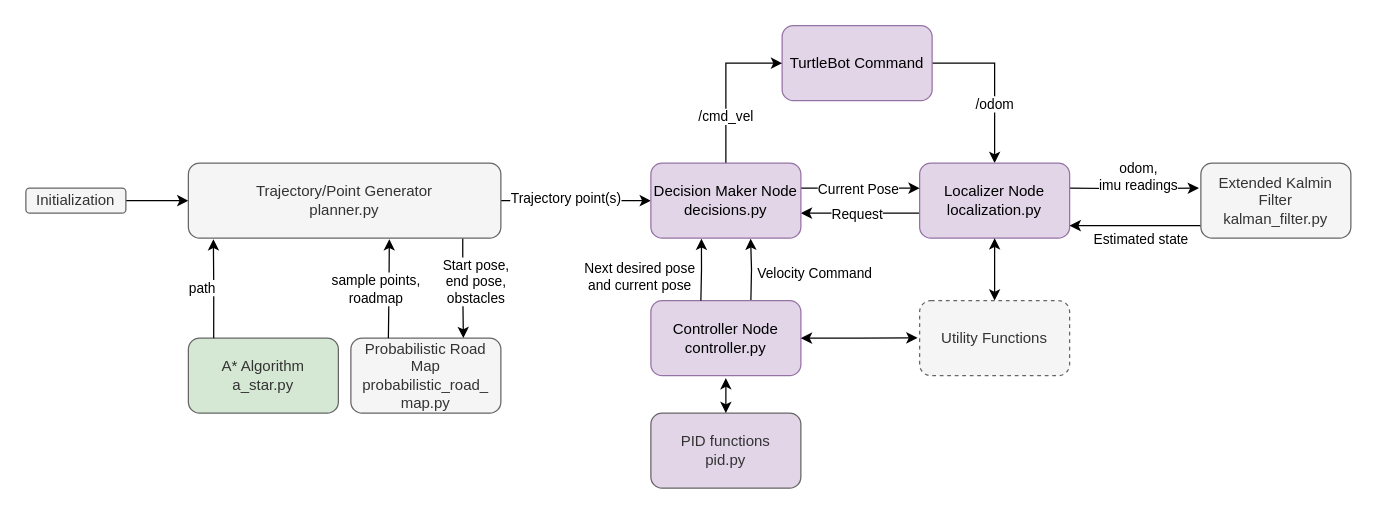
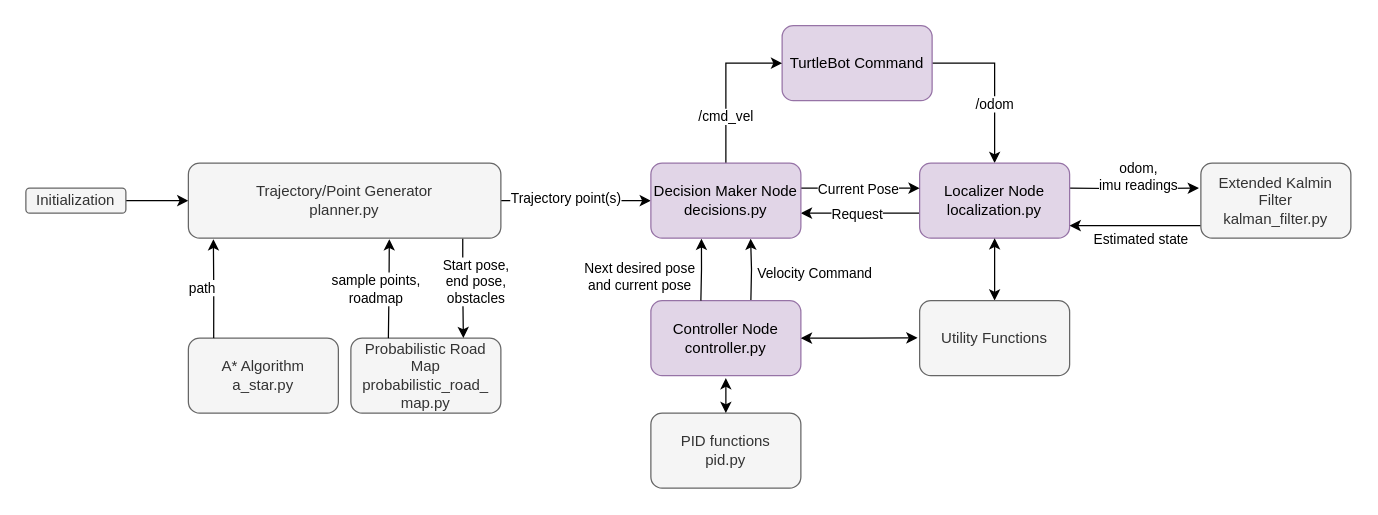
node "Utility Functions": style dashed -> solid
node "A* Algorithm a_star.py": fillcolor #d5e8d4 -> #f5f5f5
node "PID functions pid.py": fillcolor #e1d5e7 -> #f5f5f5
